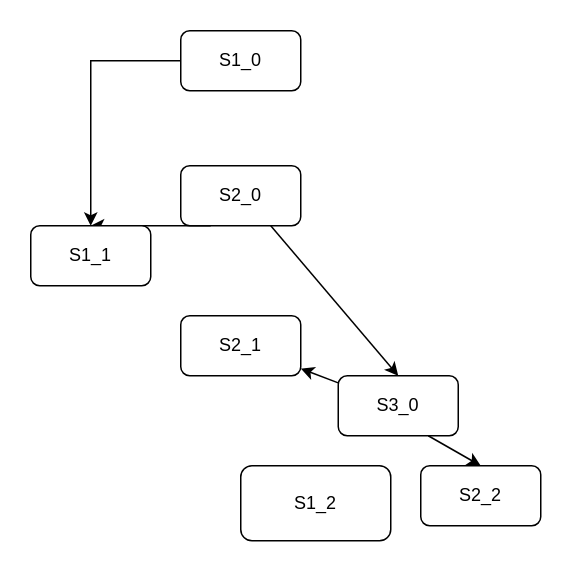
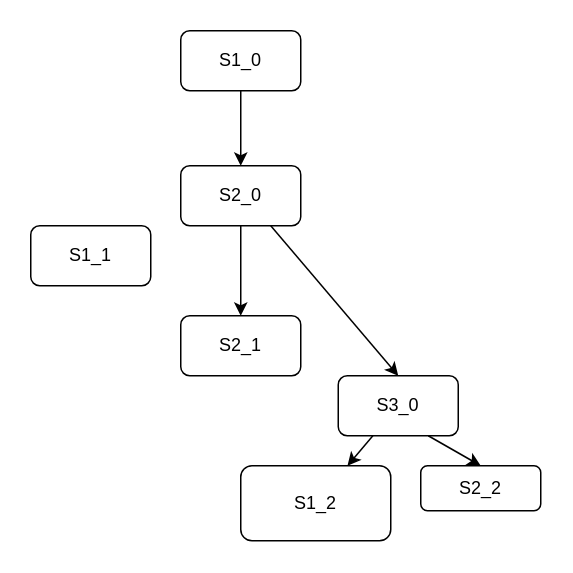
edge "S1_0" -> "S1_1": now "S1_0" -> "S2_0"
edge "S2_0" -> "S1_1": removed
edge "S2_0" -> "S2_1": added
edge "S3_0" -> "S2_1": now "S3_0" -> "S1_2"
node "S2_2": size 120x60 -> 120x45
